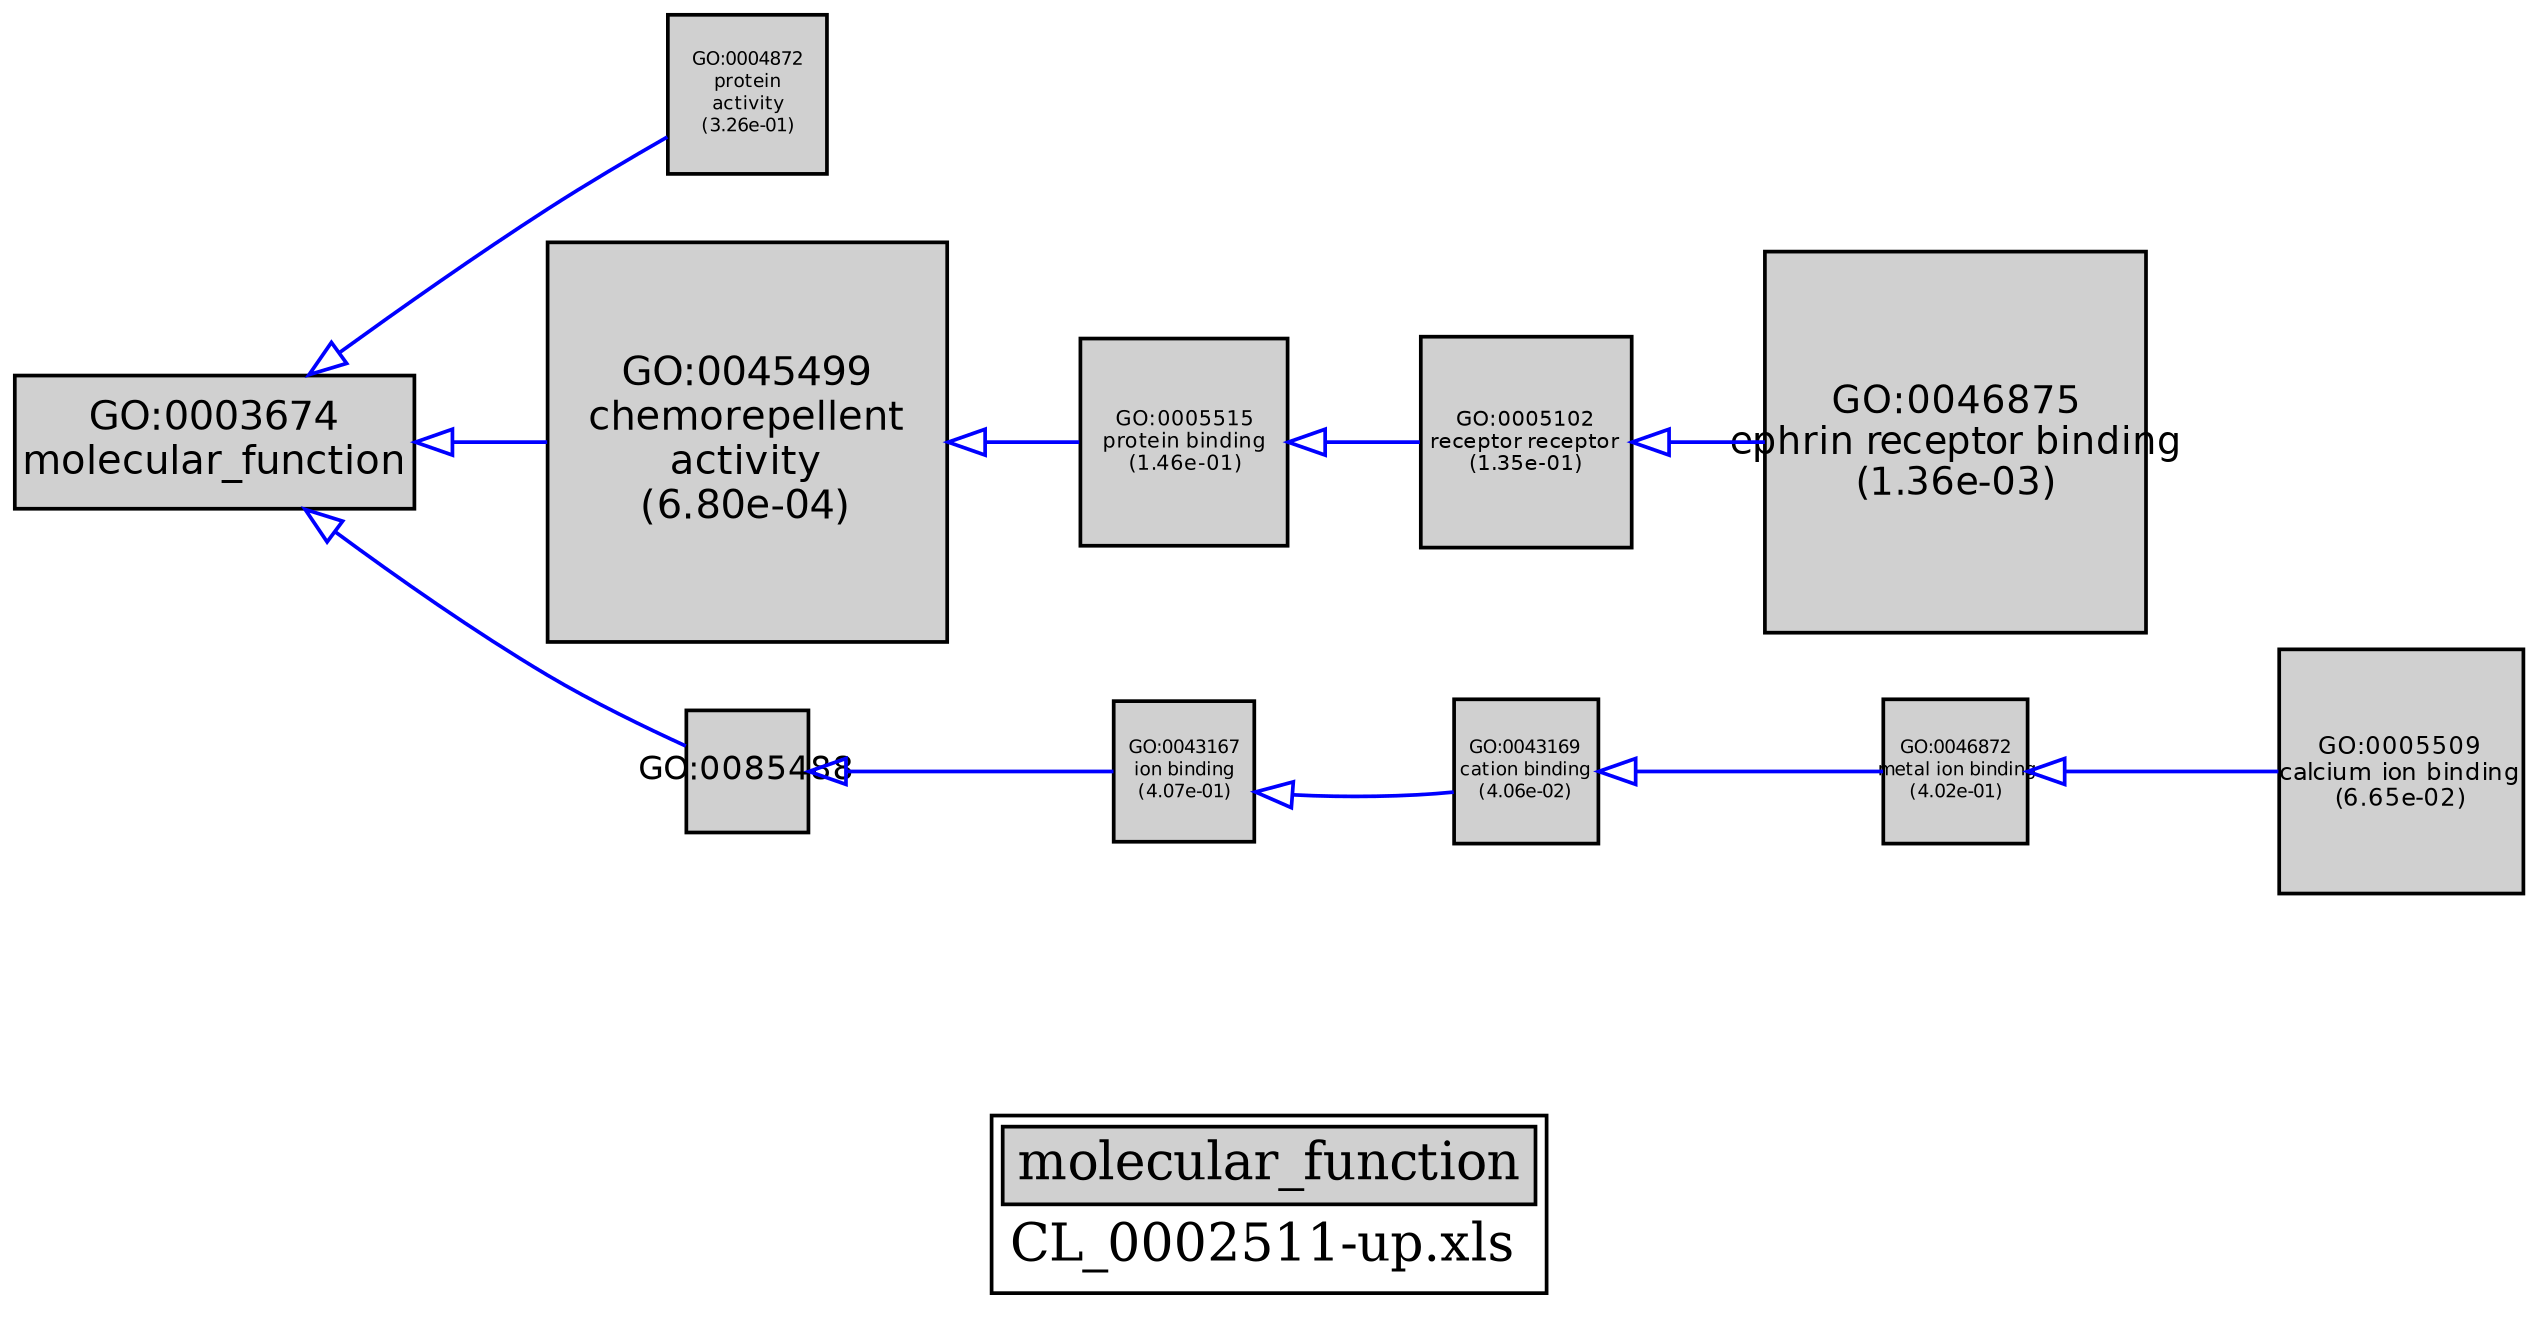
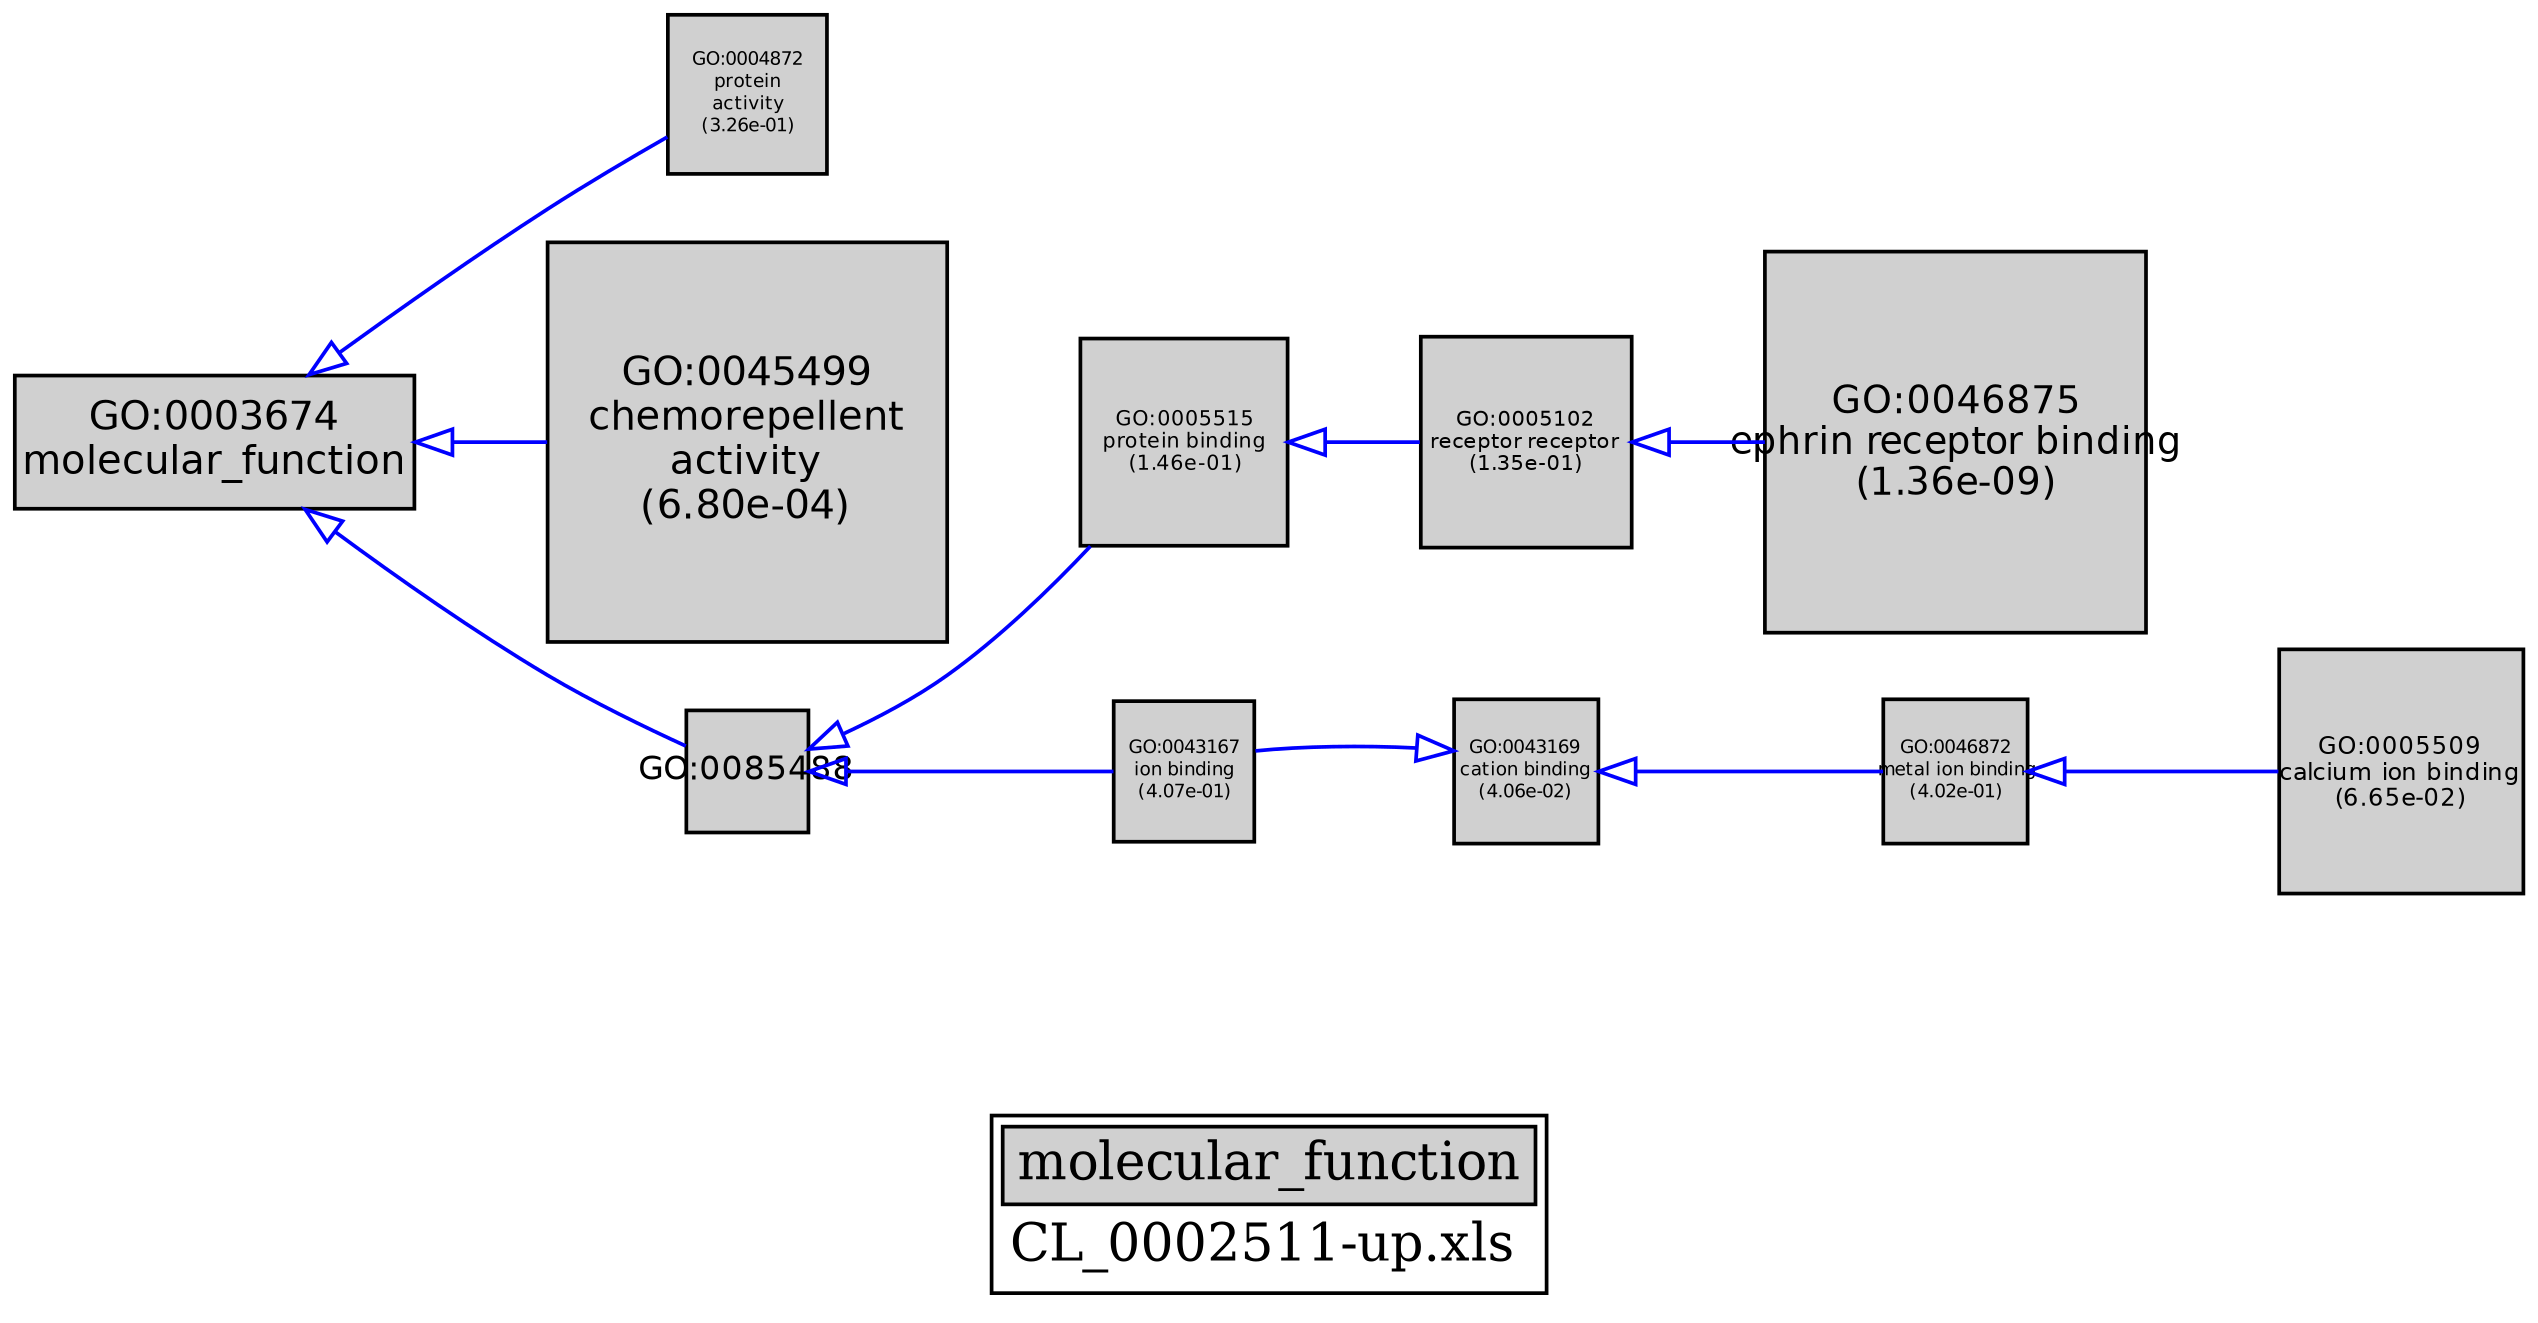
edge "GO:0005515" -> "GO:0045499": now "GO:0005515" -> "GO:0085488"
node "GO:0046875": text "(1.36e-03)" -> "(1.36e-09)"
edge "GO:0043169" -> "GO:0043167": reversed
